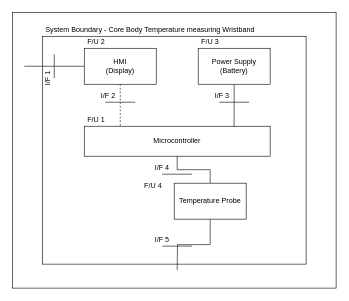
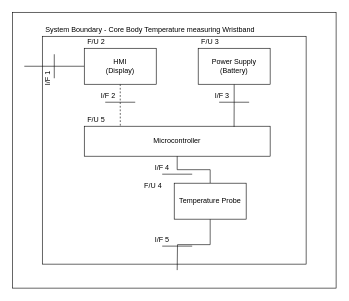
node "F/U 1": label "F/U 1" -> "F/U 5"
